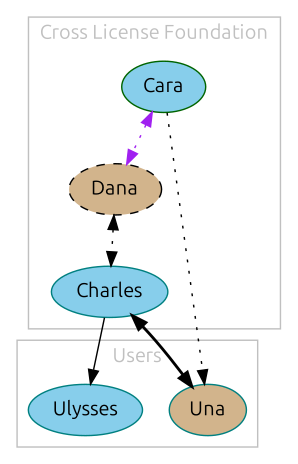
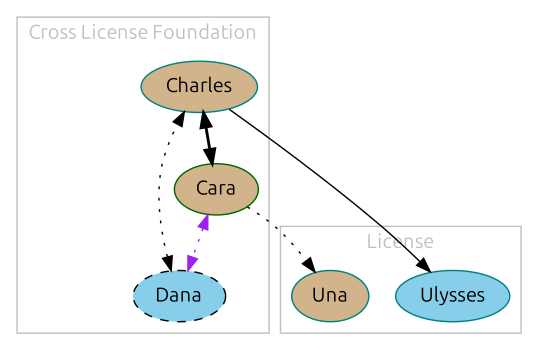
node "Cara": fillcolor skyblue -> tan
node "Dana": fillcolor tan -> skyblue
node "Charles": fillcolor skyblue -> tan
edge "Charles" -- "Una": now "Charles" -- "Cara"
cluster "Users": label "Users" -> "License"
